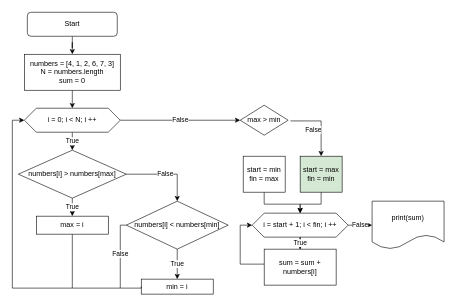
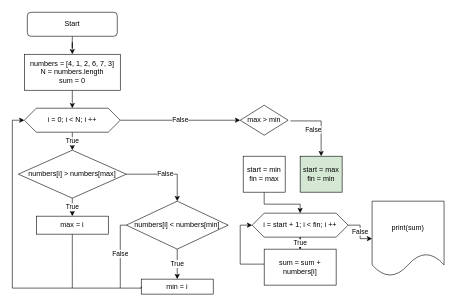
edge "start = max fin = min" -> "i = start + 1; i < fin; i ++": removed
node "print(sum)": size 72x48 -> 72x75
